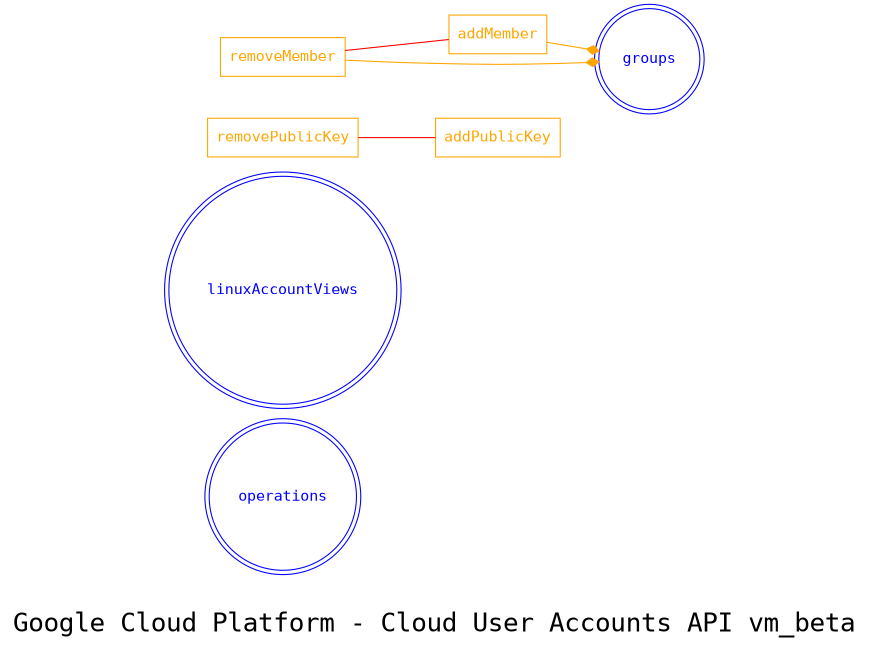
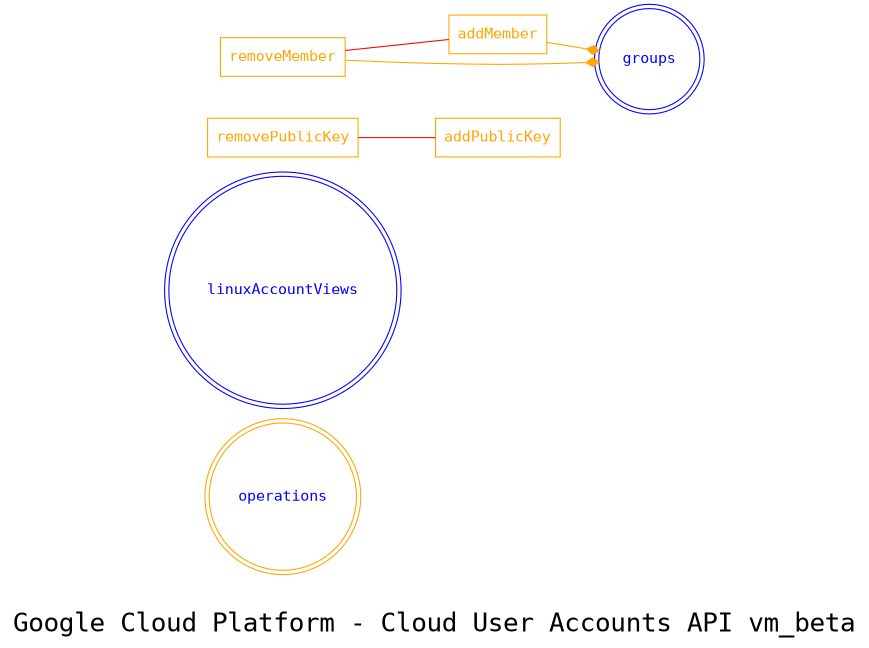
node "operations": color blue -> orange
